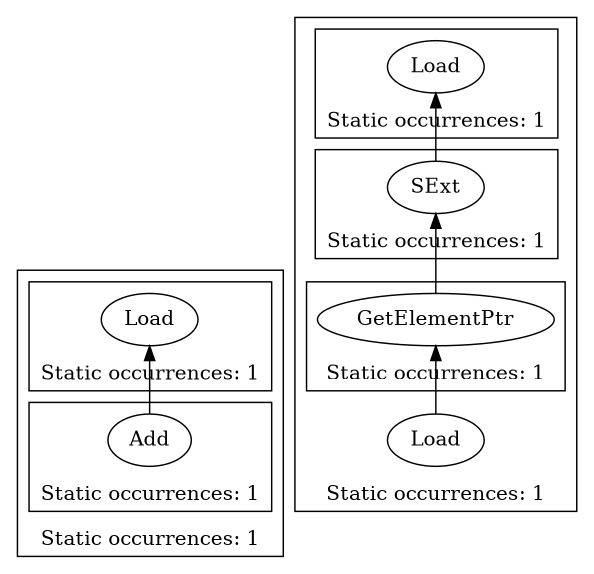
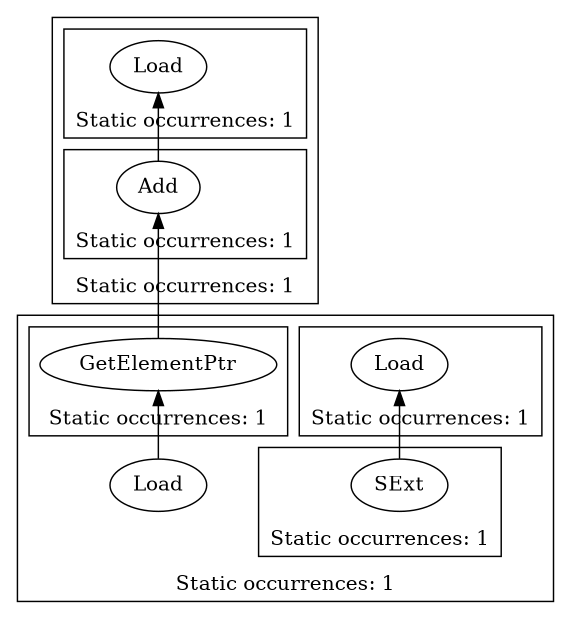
edge "GetElementPtr" -> "SExt": now "GetElementPtr" -> "Add"
